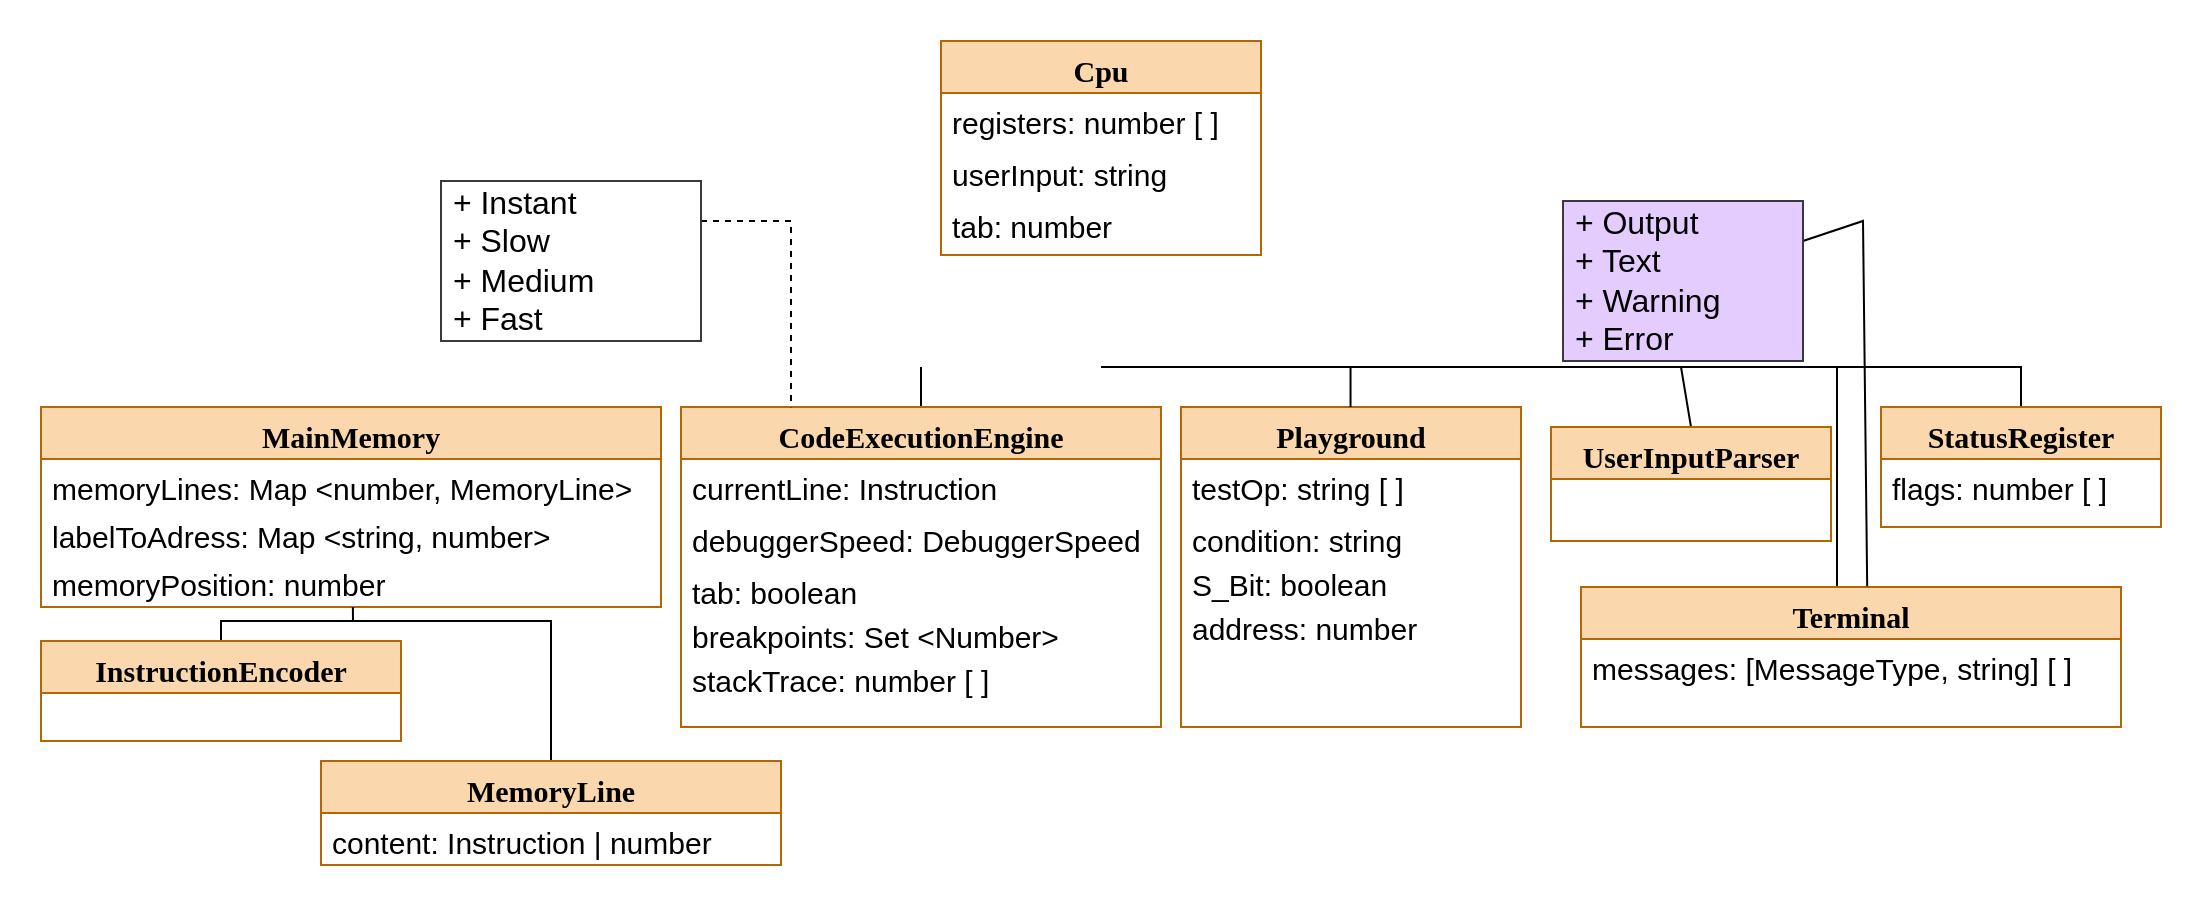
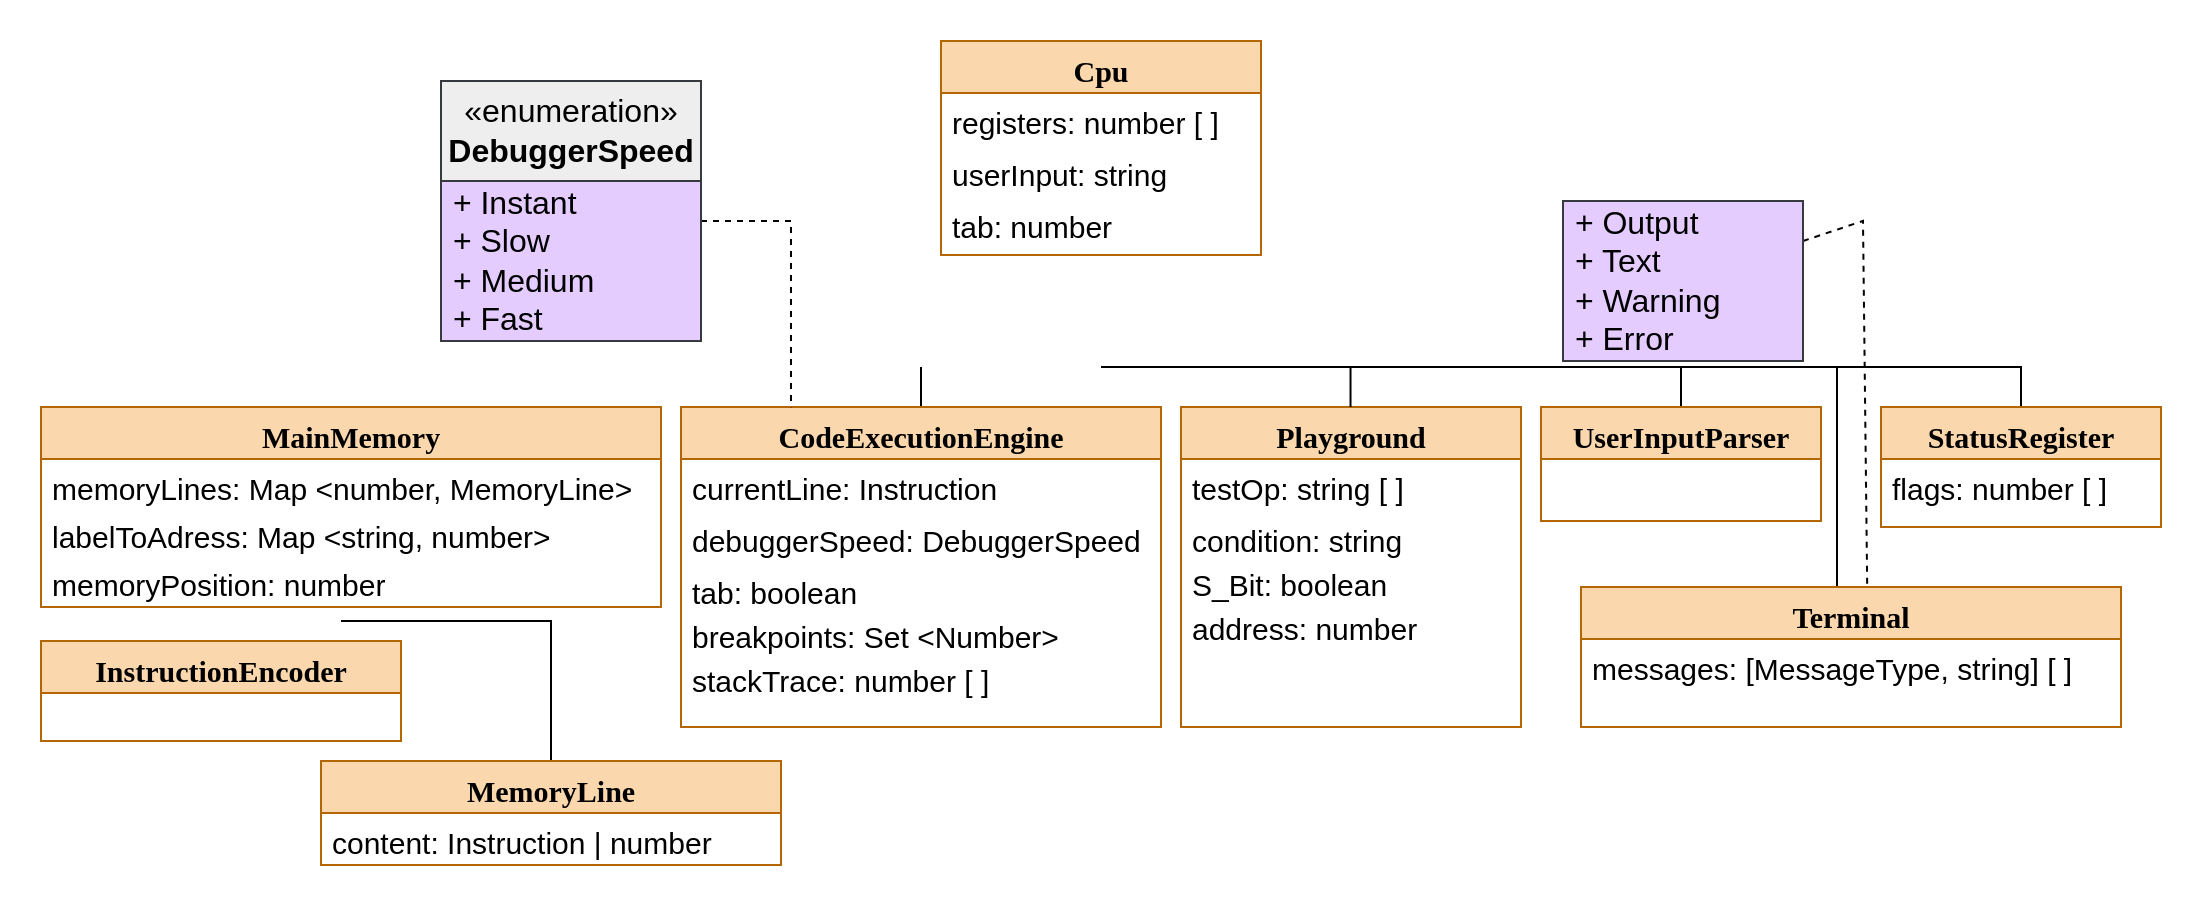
node "«enumeration» DebuggerSpeed": added
node "+ Instant + Slow + Medium + Fast": fillcolor #ffffff -> #e5ccff
edge "+ Output + Text + Warning + Error" -- "Terminal": style solid -> dashed
node "UserInputParser": moved (1691, 484) -> (1681, 464)
edge "memoryPosition: number" -- "InstructionEncoder": removed
